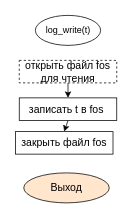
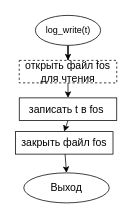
edge "log_write(t)" -> "открыть файл fos для чтения": added
edge "закрыть файл fos" -> "Выход": added
node "Выход": fillcolor #ffe6cc -> #ffffff
